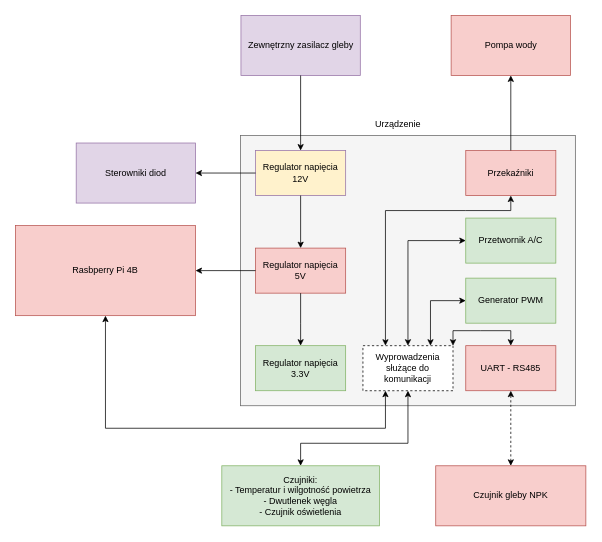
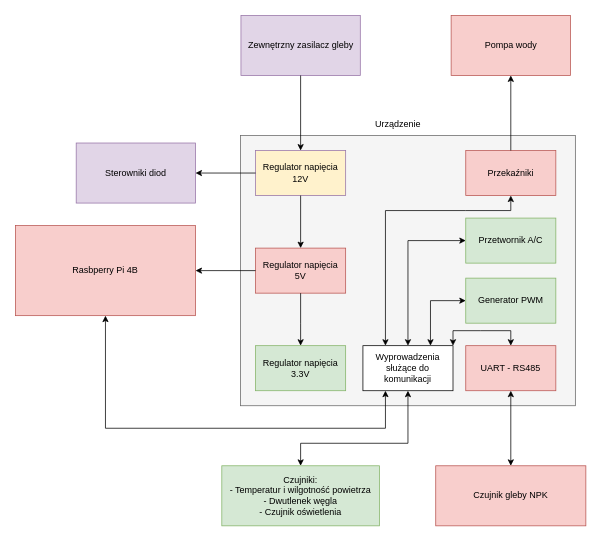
node "Wyprowadzenia służące do komunikacji": style dashed -> solid
edge "UART - RS485" -- "Czujnik gleby NPK": style dashed -> solid
